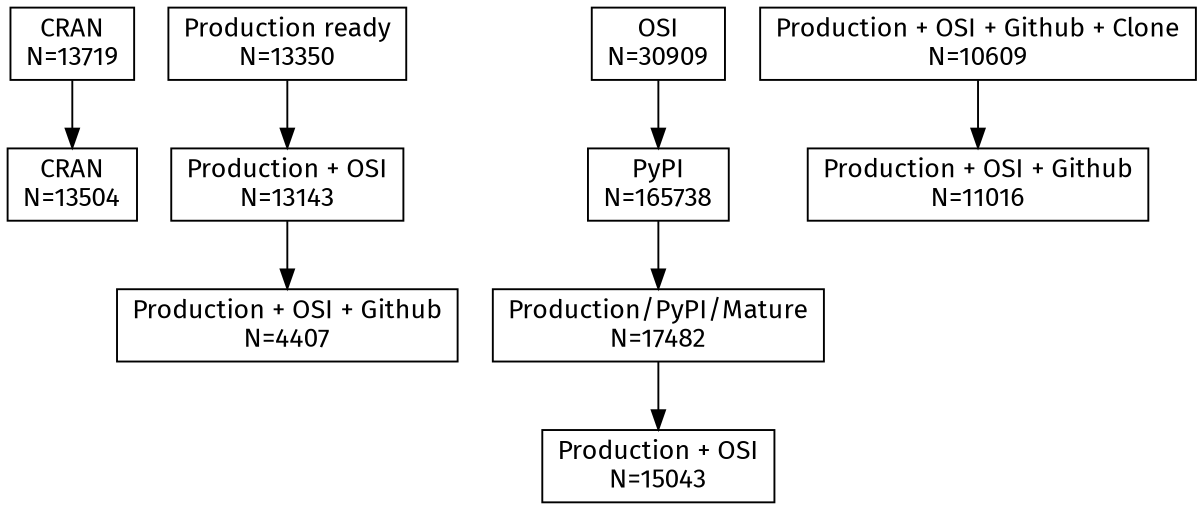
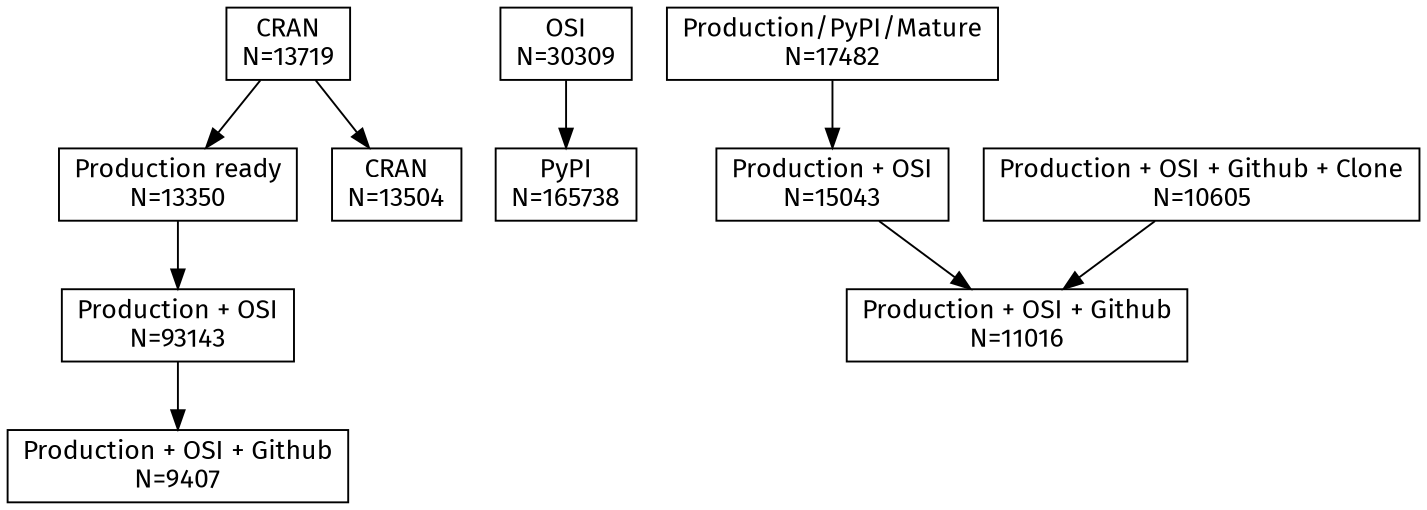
node "OSI N=30909": label "OSI N=30909" -> "OSI N=30309"
node "Production + OSI + Github + Clone N=10609": label "Production + OSI + Github + Clone N=10609" -> "Production + OSI + Github + Clone N=10605"
edge "CRAN N=13719" -> "Production ready N=13350": added
node "Production + OSI N=13143": label "Production + OSI N=13143" -> "Production + OSI N=93143"
edge "PyPI N=165738" -> "Production/PyPI/Mature N=17482": removed
edge "Production + OSI N=15043" -> "Production + OSI + Github N=11016": added
node "Production + OSI + Github N=4407": label "Production + OSI + Github N=4407" -> "Production + OSI + Github N=9407"
